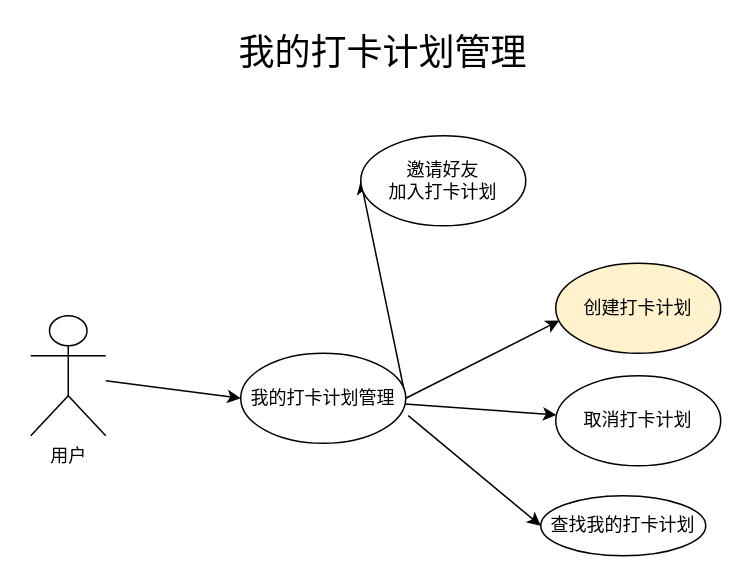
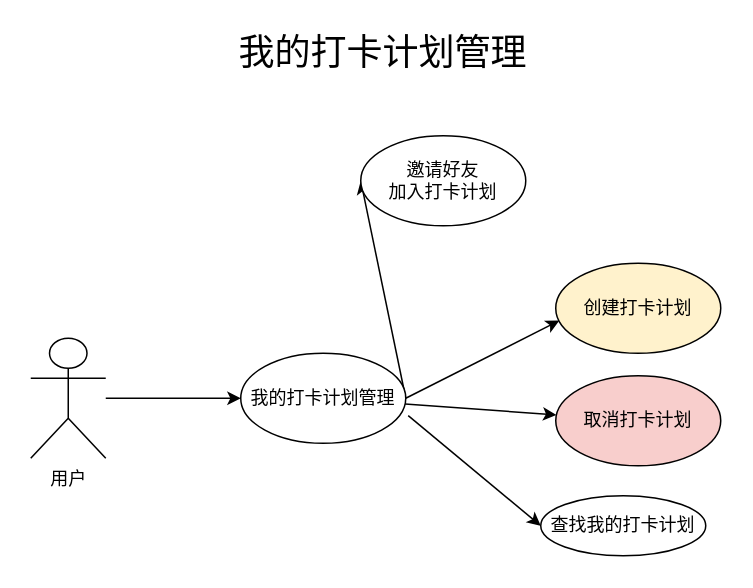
node "用户": moved (68, 376) -> (68, 398)
node "取消打卡计划": fillcolor #ffffff -> #f8cecc
